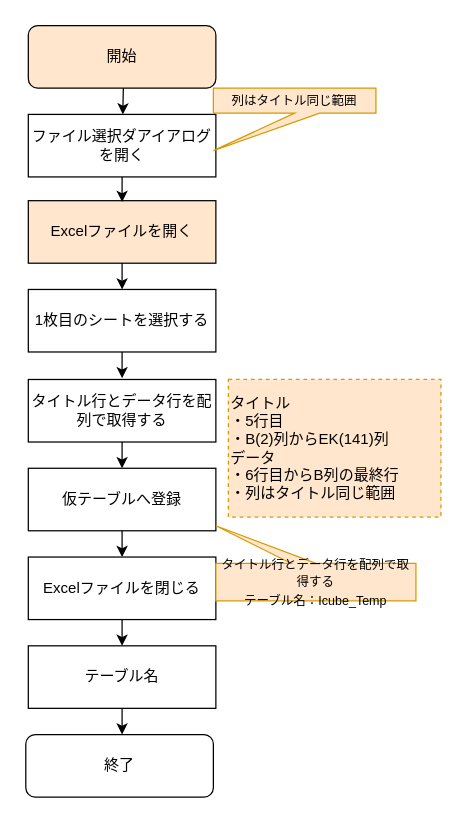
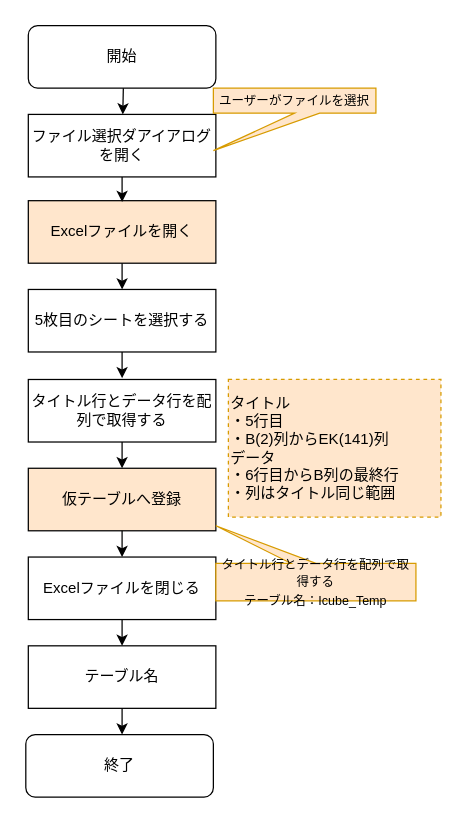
node "開始": fillcolor #ffe6cc -> #ffffff
node "列はタイトル同じ範囲": label "列はタイトル同じ範囲" -> "ユーザーがファイルを選択"
node "1枚目のシートを選択する": label "1枚目のシートを選択する" -> "5枚目のシートを選択する"
node "仮テーブルへ登録": fillcolor #ffffff -> #ffe6cc
